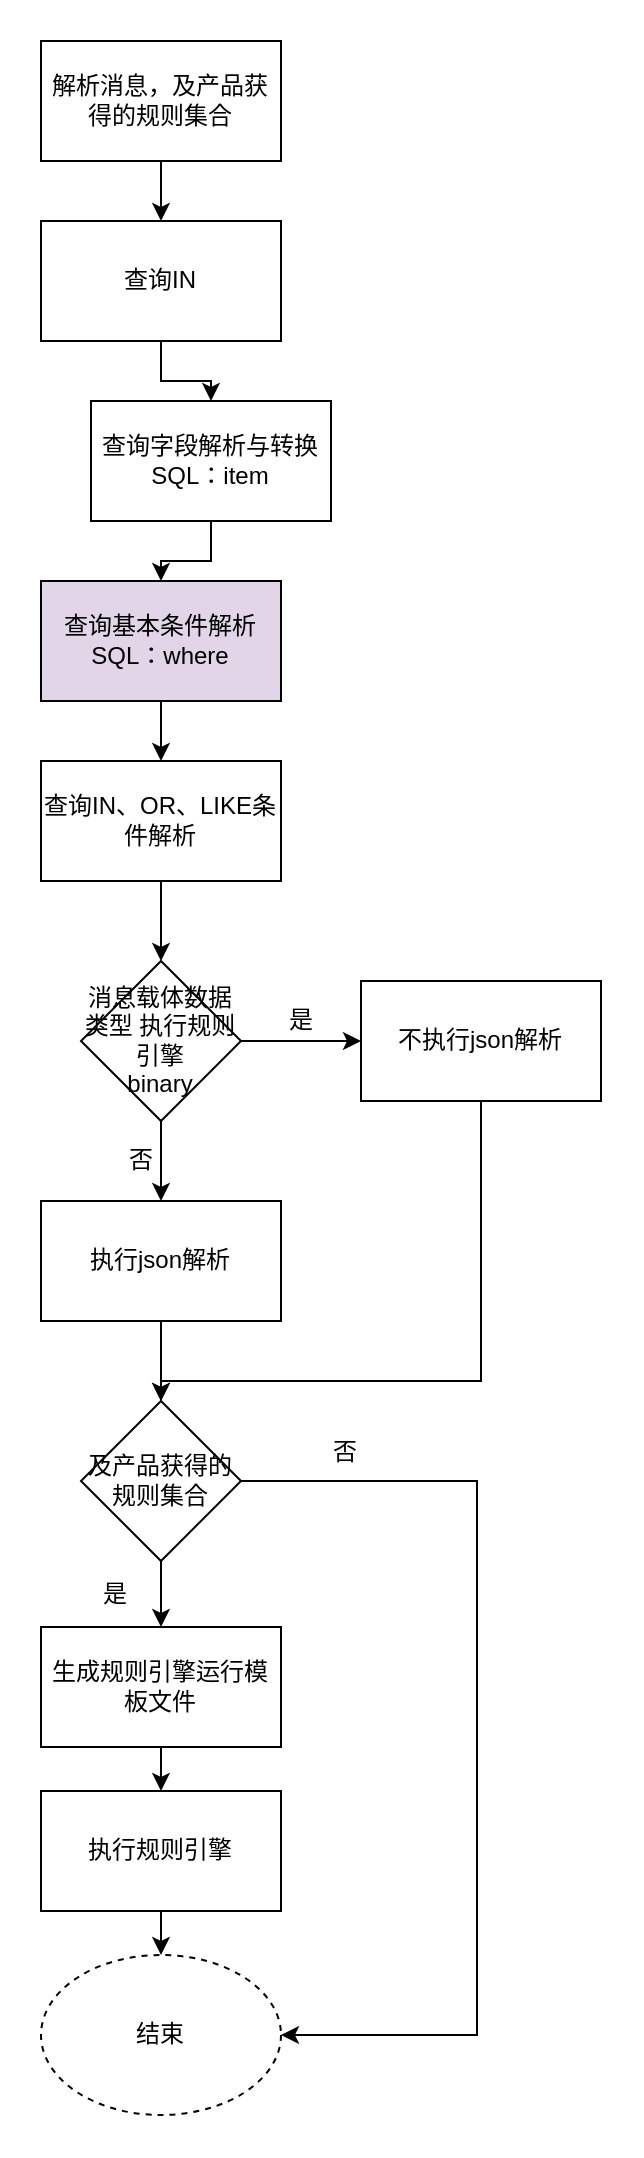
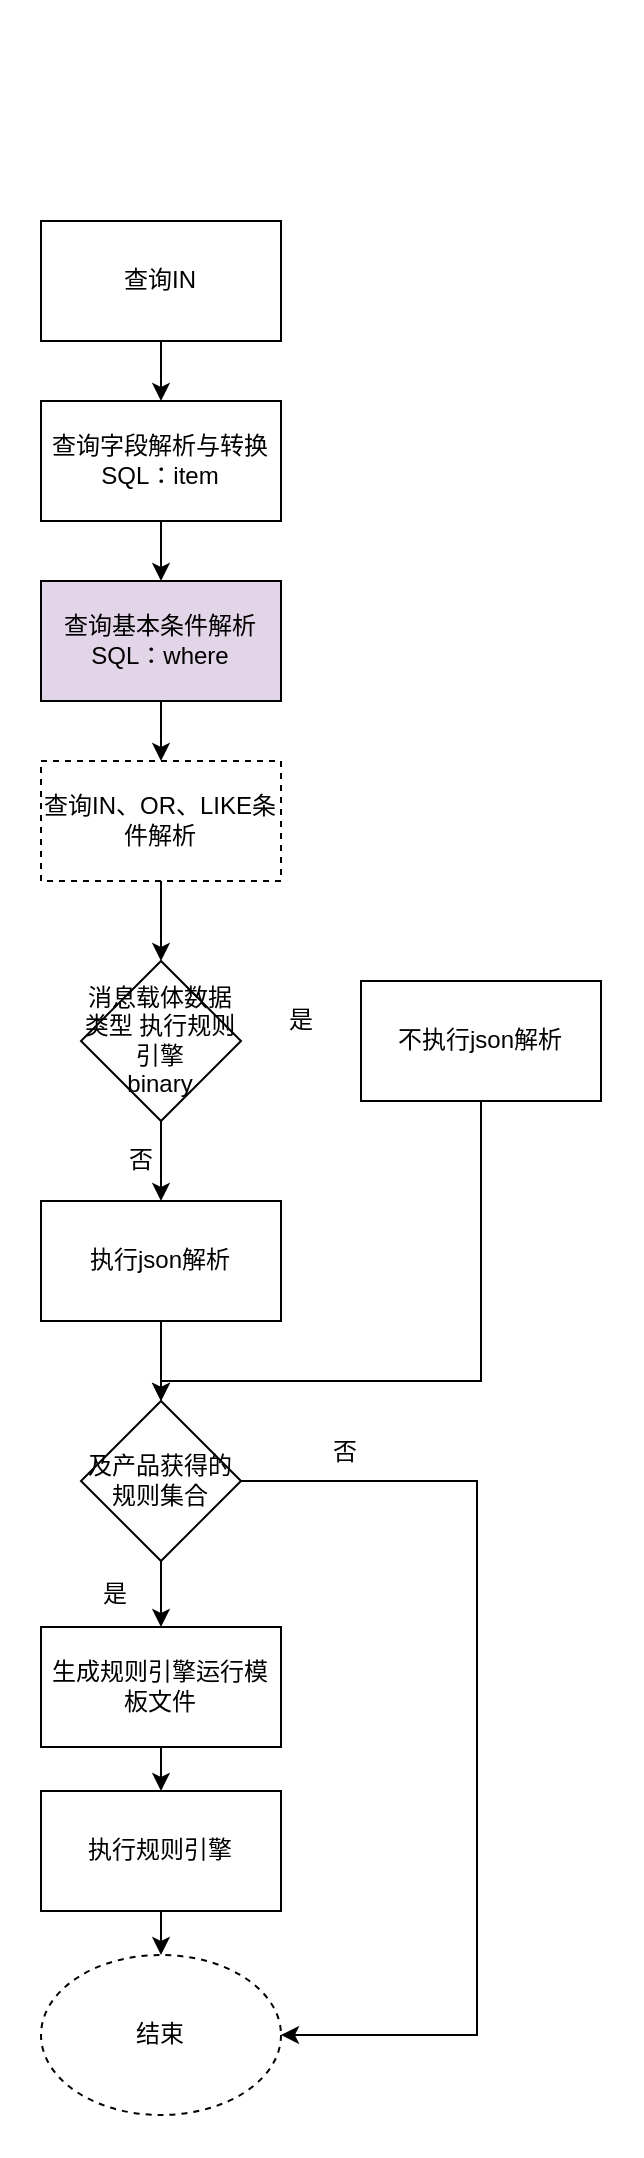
node "解析消息，及产品获得的规则集合": removed
edge "解析消息，及产品获得的规则集合" -> "查询IN": removed
node "查询字段解析与转换 SQL：item": moved (211, 461) -> (161, 461)
node "查询IN、OR、LIKE条件解析": style solid -> dashed
edge "消息载体数据类型 执行规则引擎 binary" -> "不执行json解析": removed
